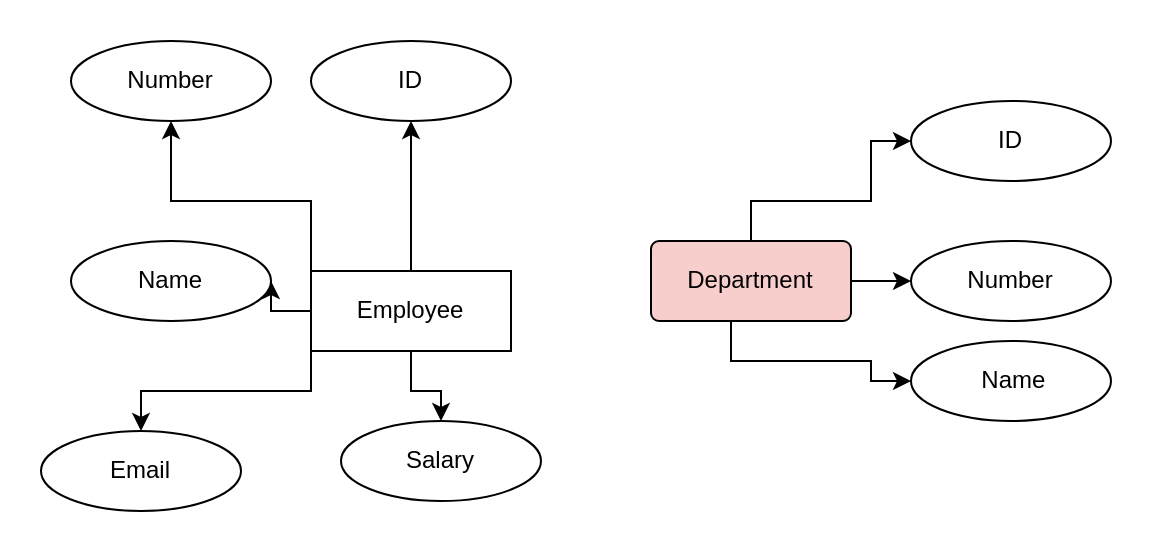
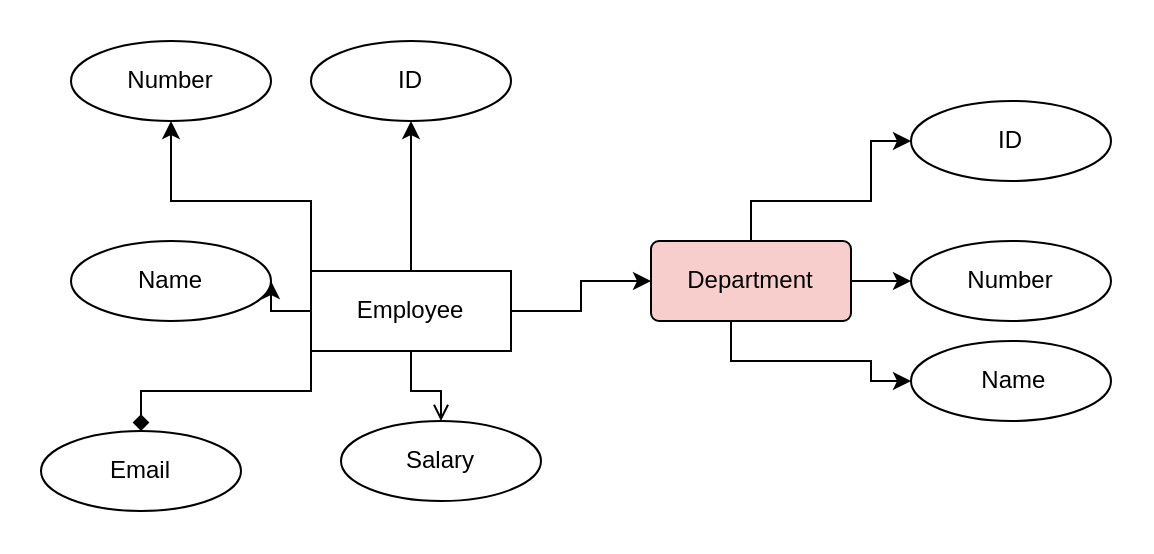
edge "Employee" -> "Department": added
edge "Employee" -> "Salary": arrowhead classic -> open
edge "Employee" -> "Email": arrowhead classic -> diamond
